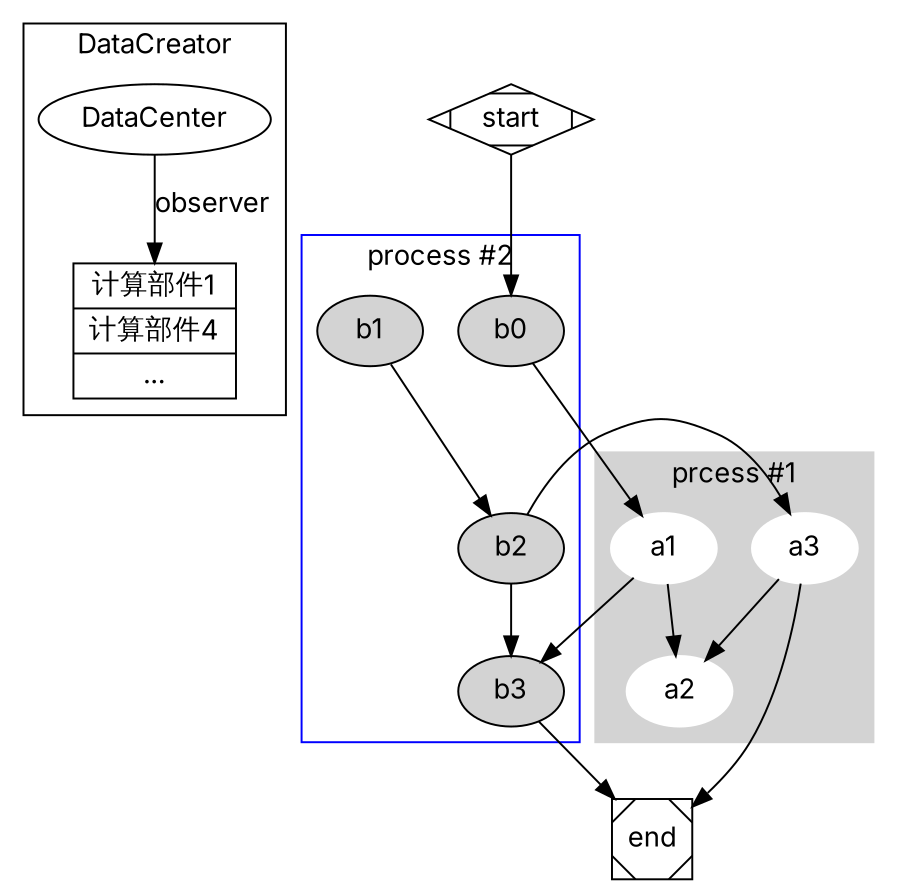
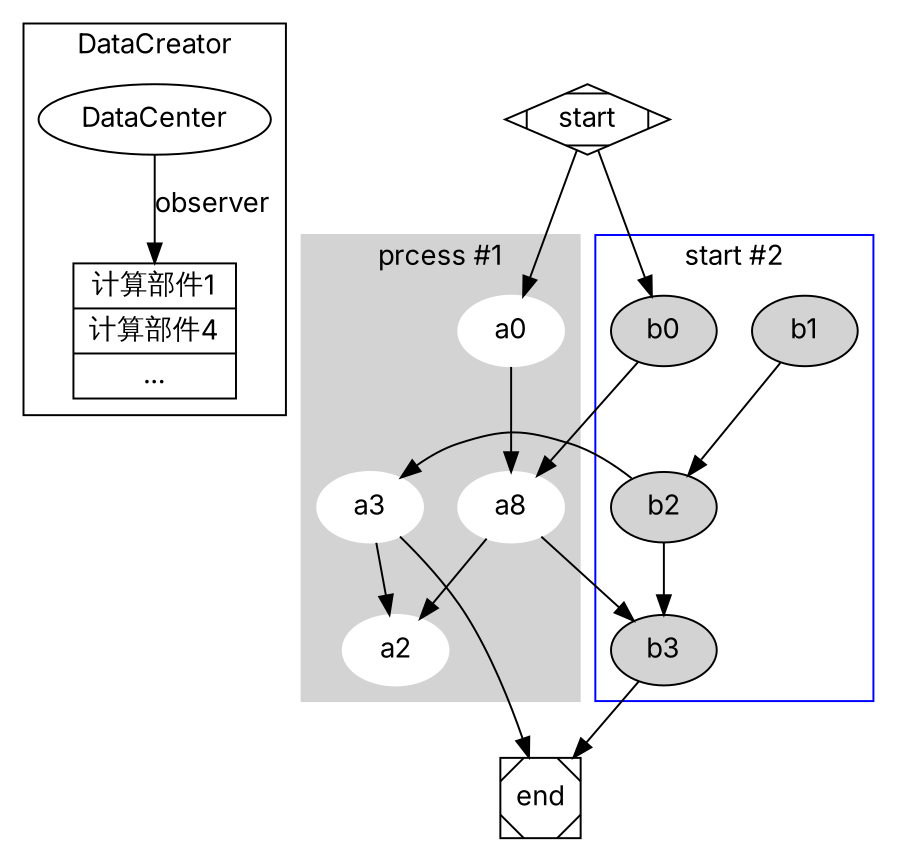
cluster "process #2": label "process #2" -> "start #2"
node "a0": added
node "a1": label "a1" -> "a8"
